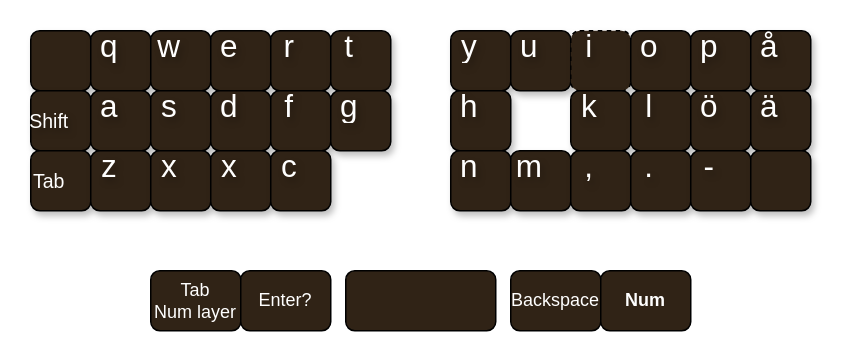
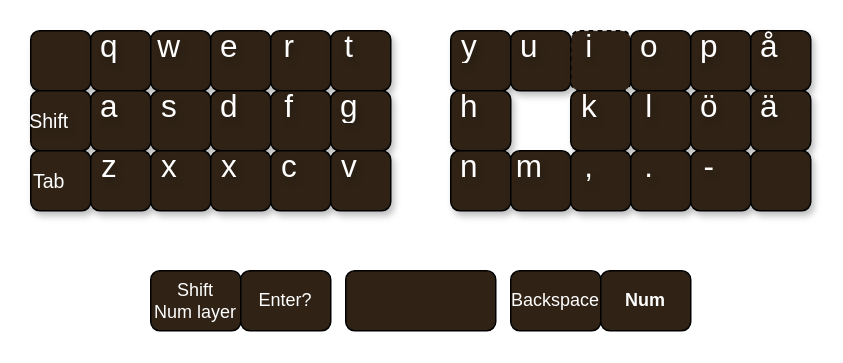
node "v": added
node "Tab Num layer": label "Tab Num layer" -> "Shift Num layer"
